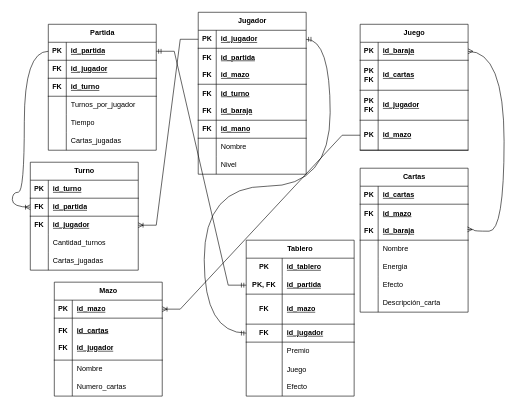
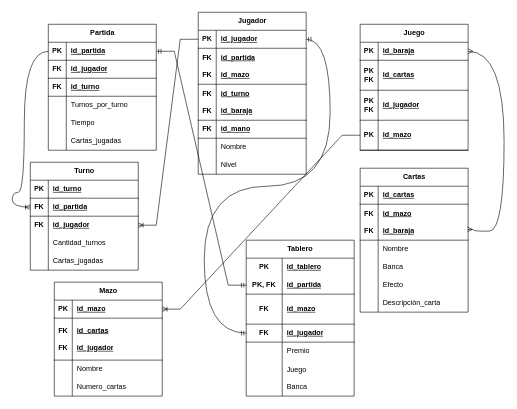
node "Turnos_por_jugador": label "Turnos_por_jugador" -> "Turnos_por_turno"
node "Energia": label "Energia" -> "Banca"
node "Juego Efecto": label "Juego Efecto" -> "Juego Banca"
